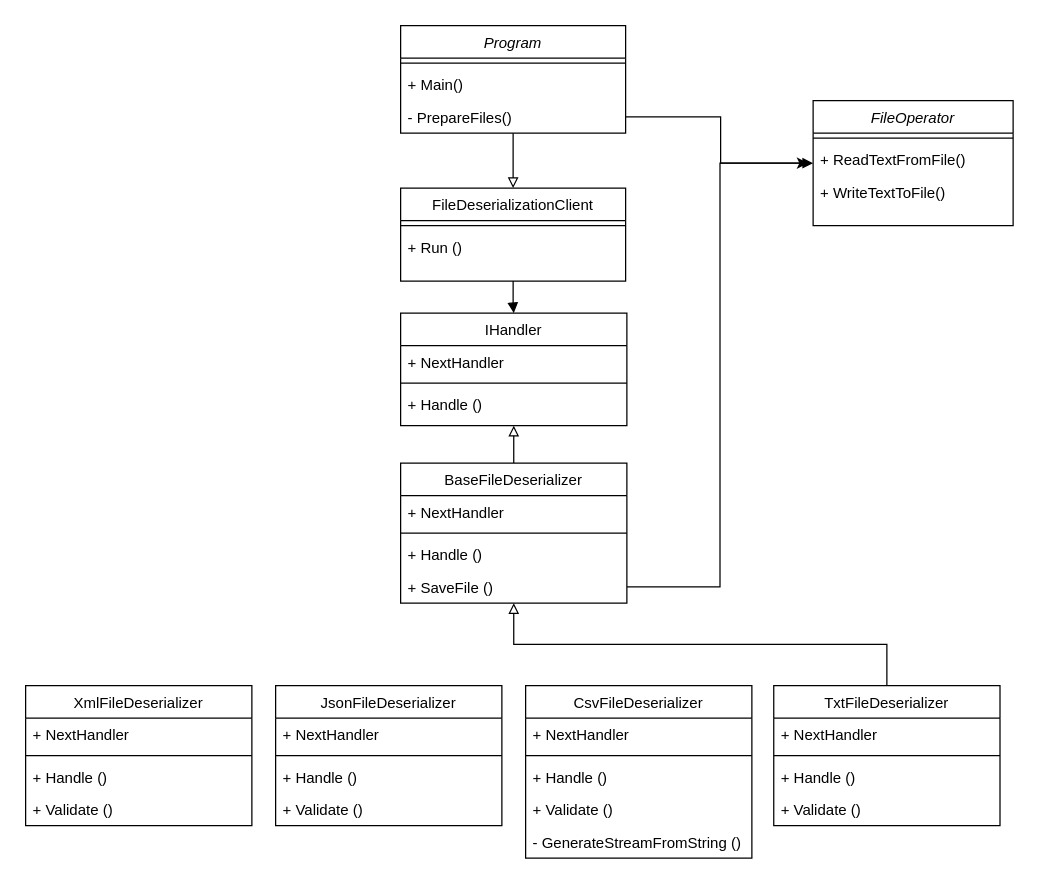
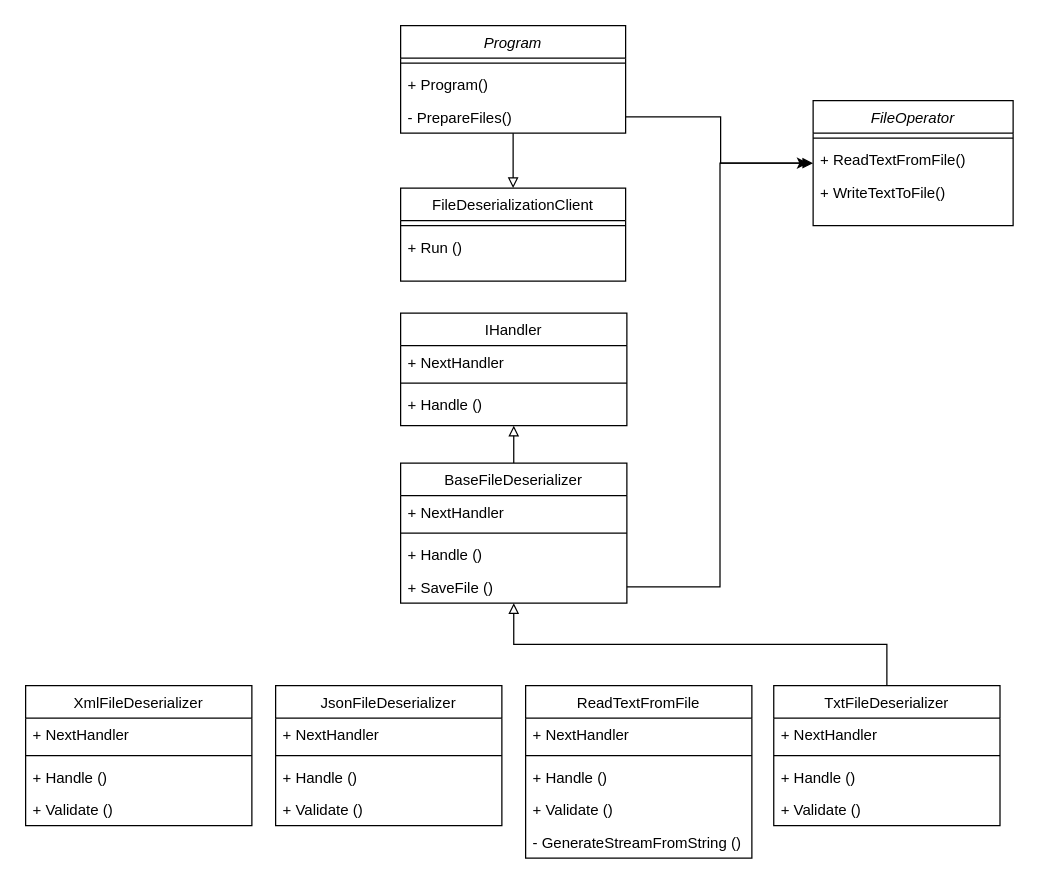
node "+ Main()": label "+ Main()" -> "+ Program()"
edge "FileDeserializationClient" -> "IHandler": removed
node "CsvFileDeserializer": label "CsvFileDeserializer" -> "ReadTextFromFile"
